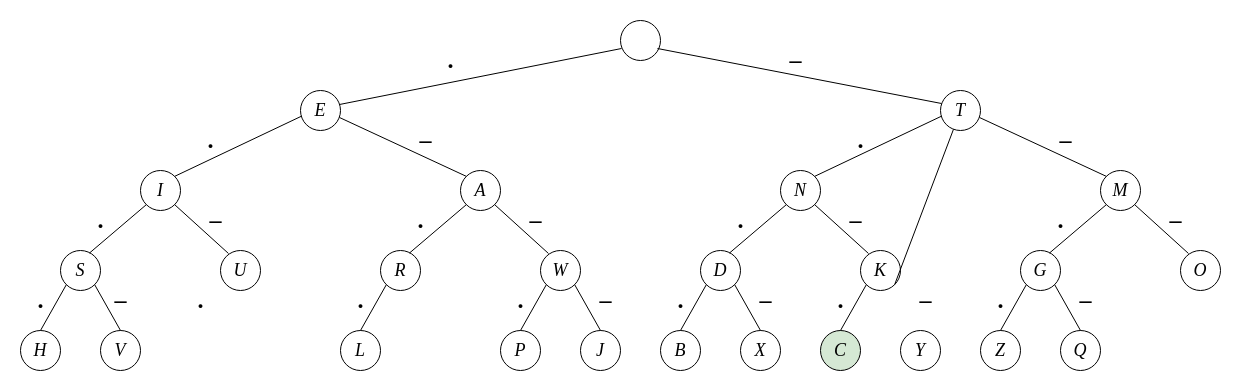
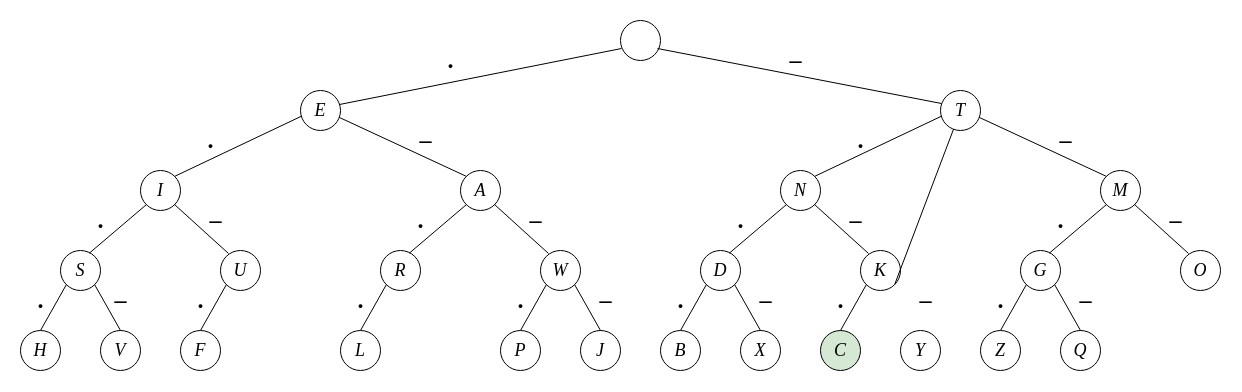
edge "U" -- "F": added
node "F": added
